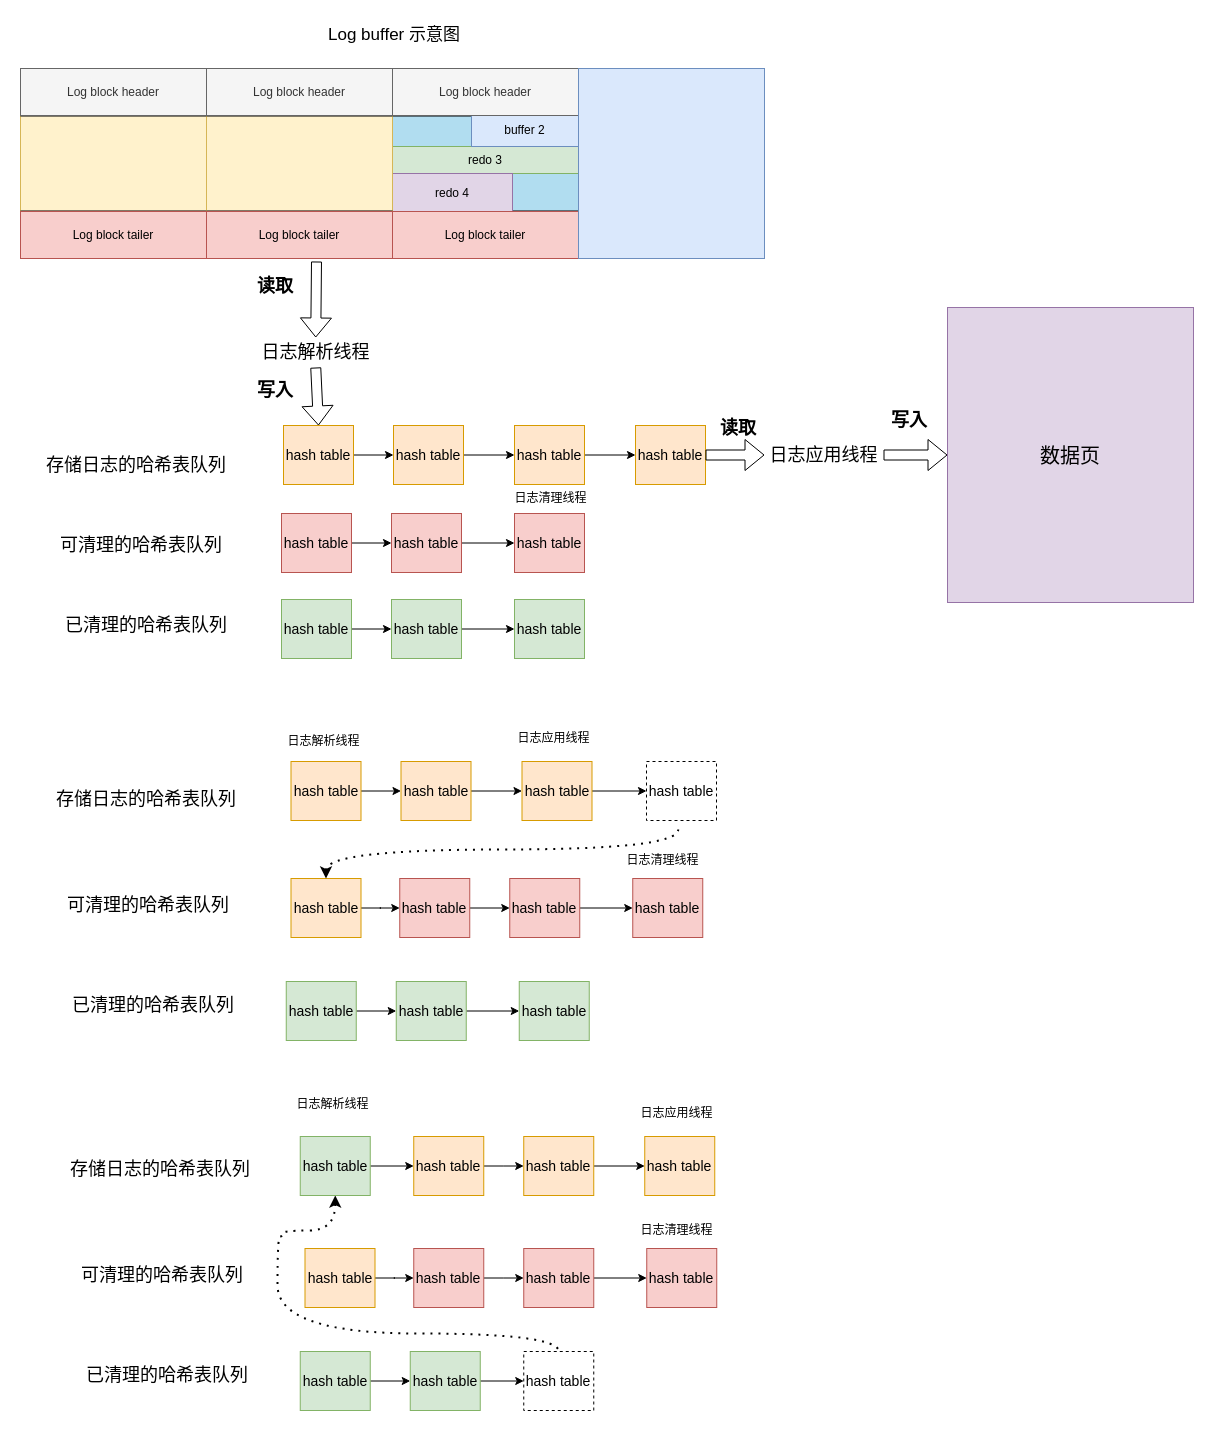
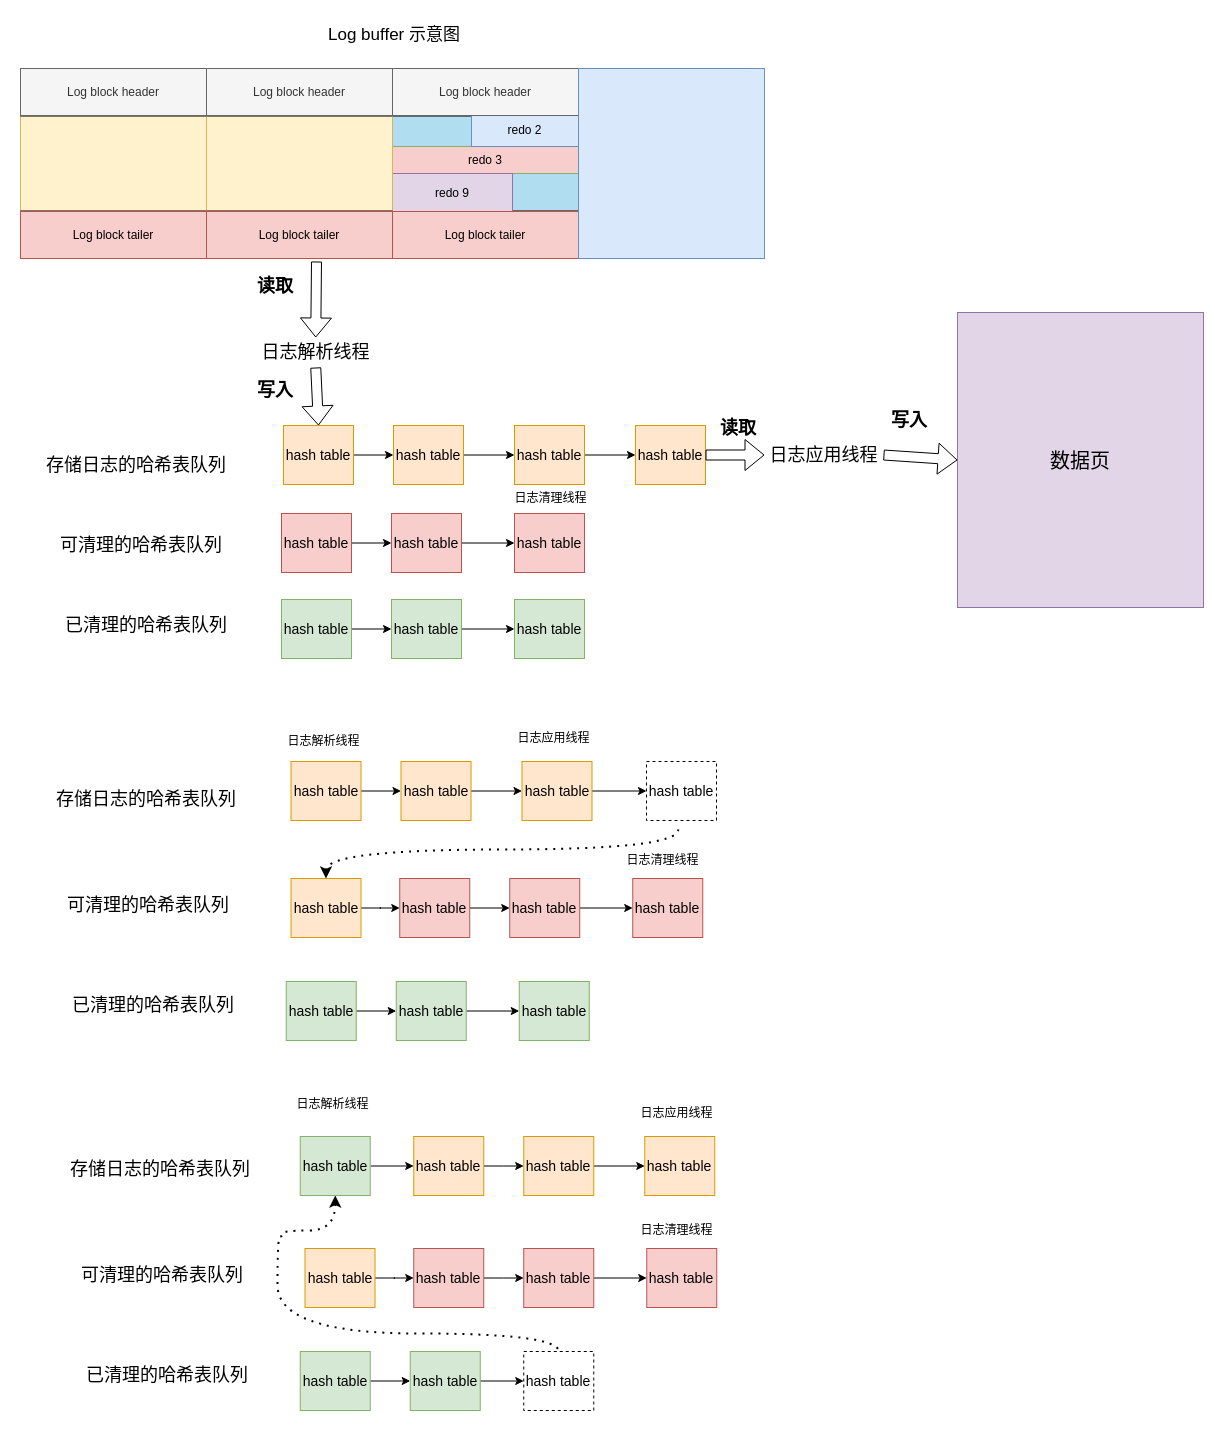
node "buffer 2": label "buffer 2" -> "redo 2"
node "redo 3": fillcolor #d5e8d4 -> #f8cecc
node "redo 4": label "redo 4" -> "redo 9"
node "数据页": moved (1071, 455) -> (1081, 460)
